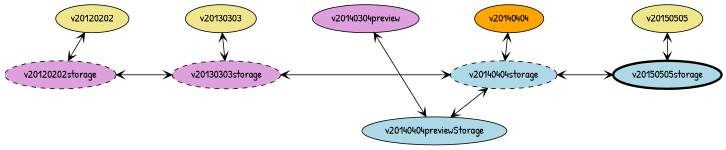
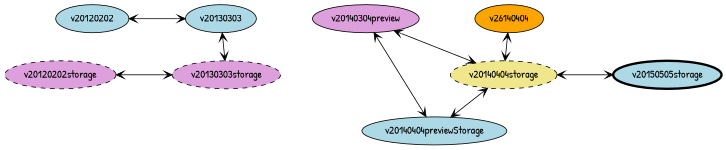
node "v20120202": fillcolor khaki -> lightblue
node "v20130303": fillcolor khaki -> lightblue
node "v20140404": label "v20140404" -> "v26140404"
node "v20150505": removed
edge "v20120202" -- "v20120202storage": now "v20120202" -- "v20130303"
edge "v20130303storage" -- "v20140404storage": now "v20140304preview" -- "v20140404storage"
node "v20140404storage": fillcolor lightblue -> khaki
